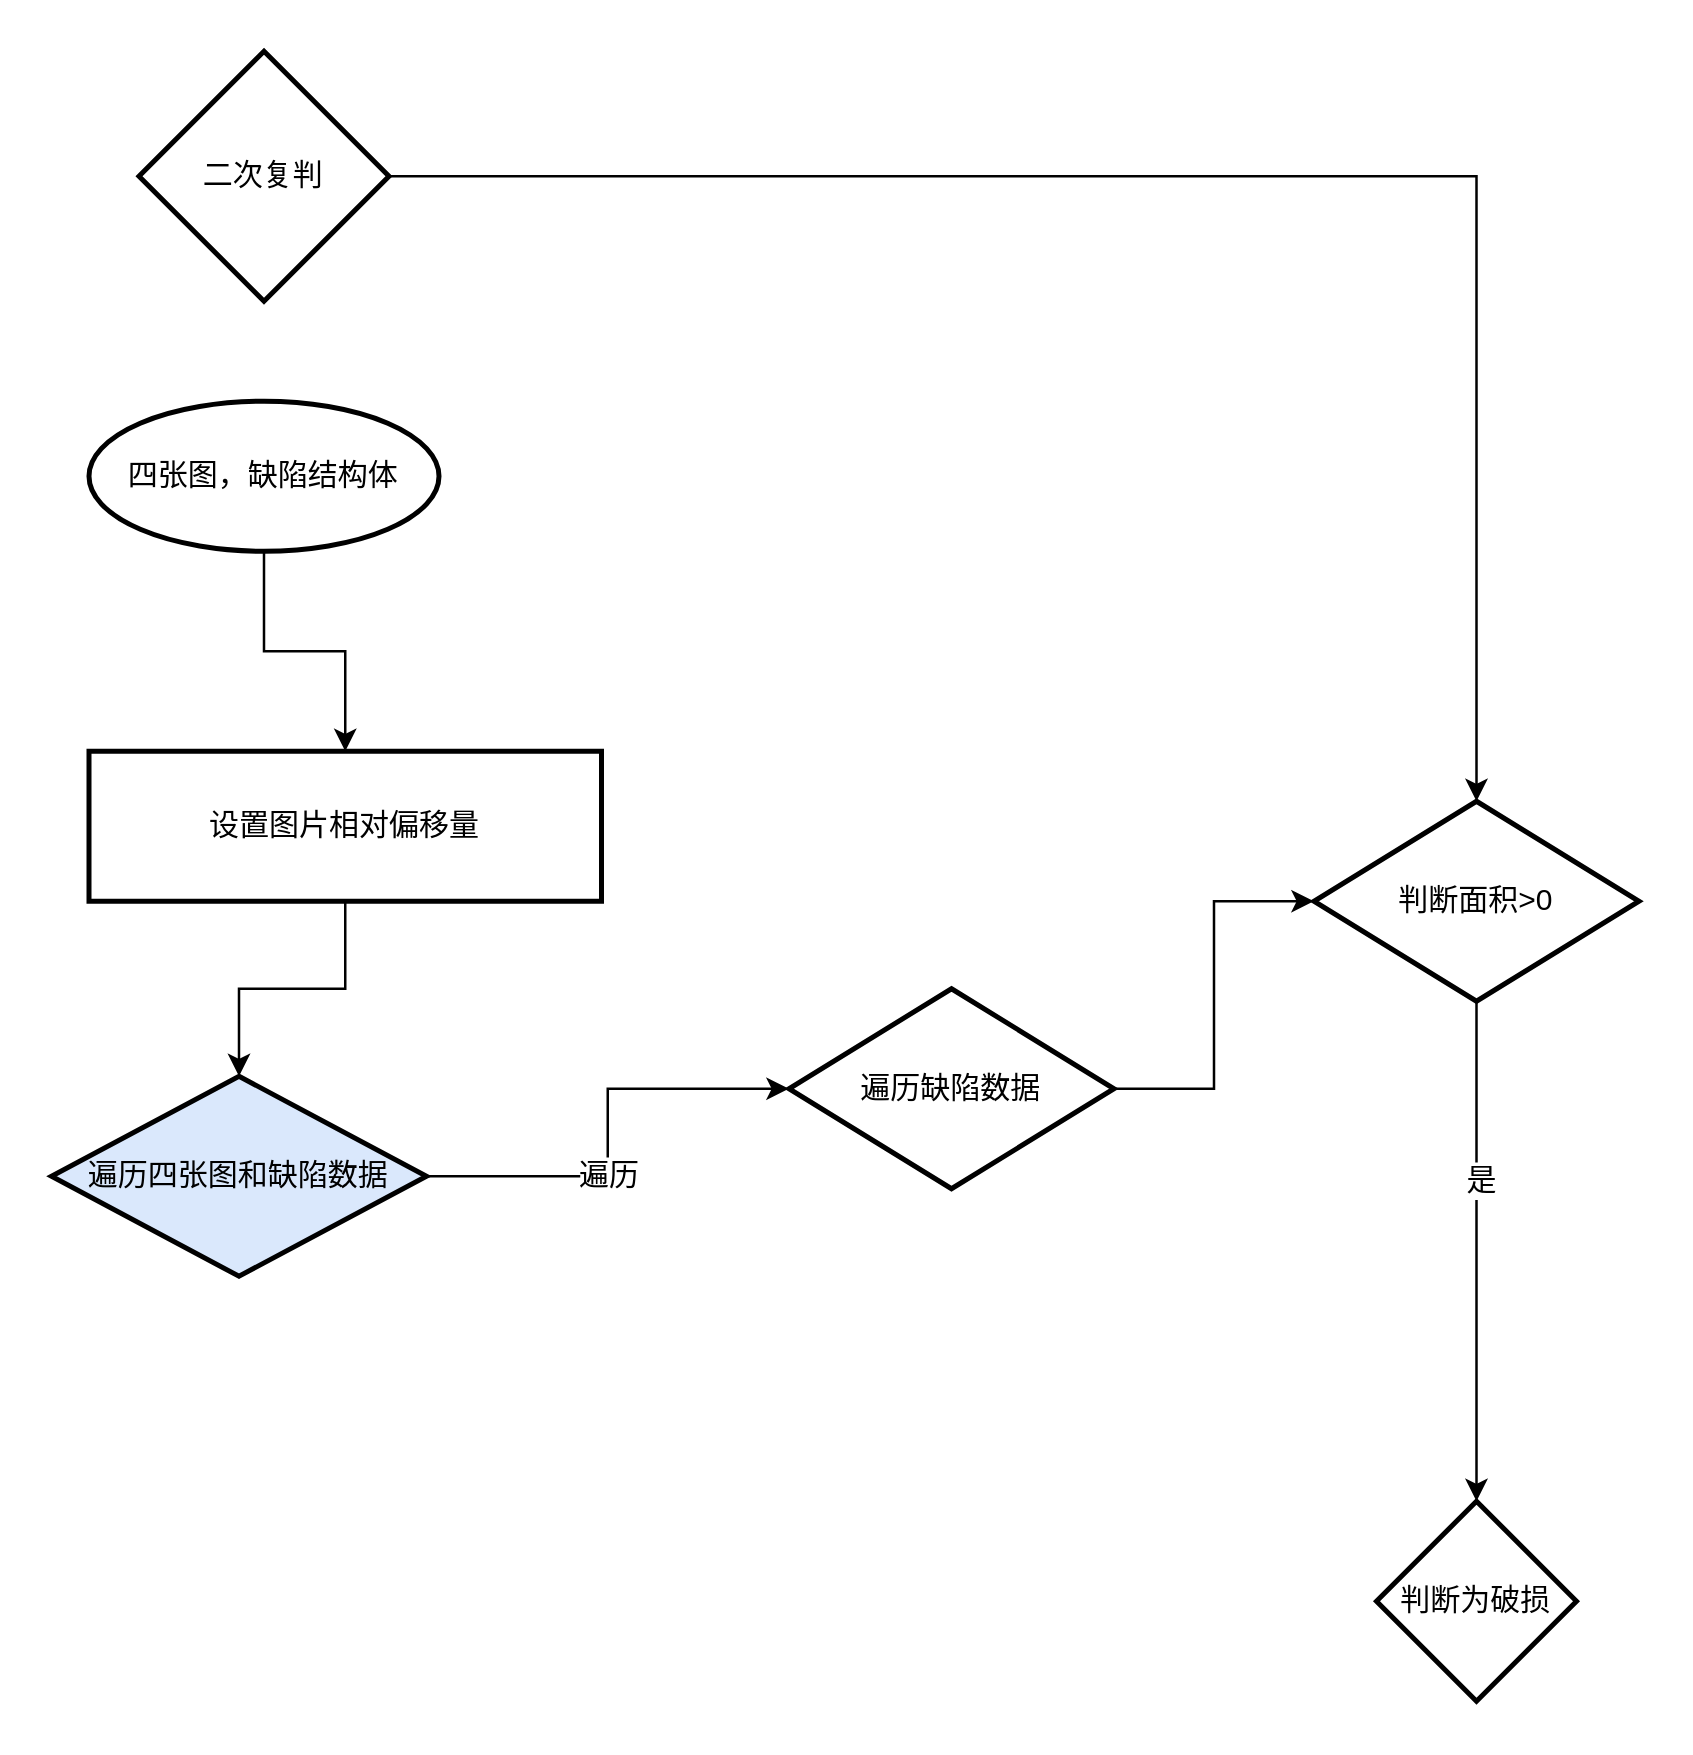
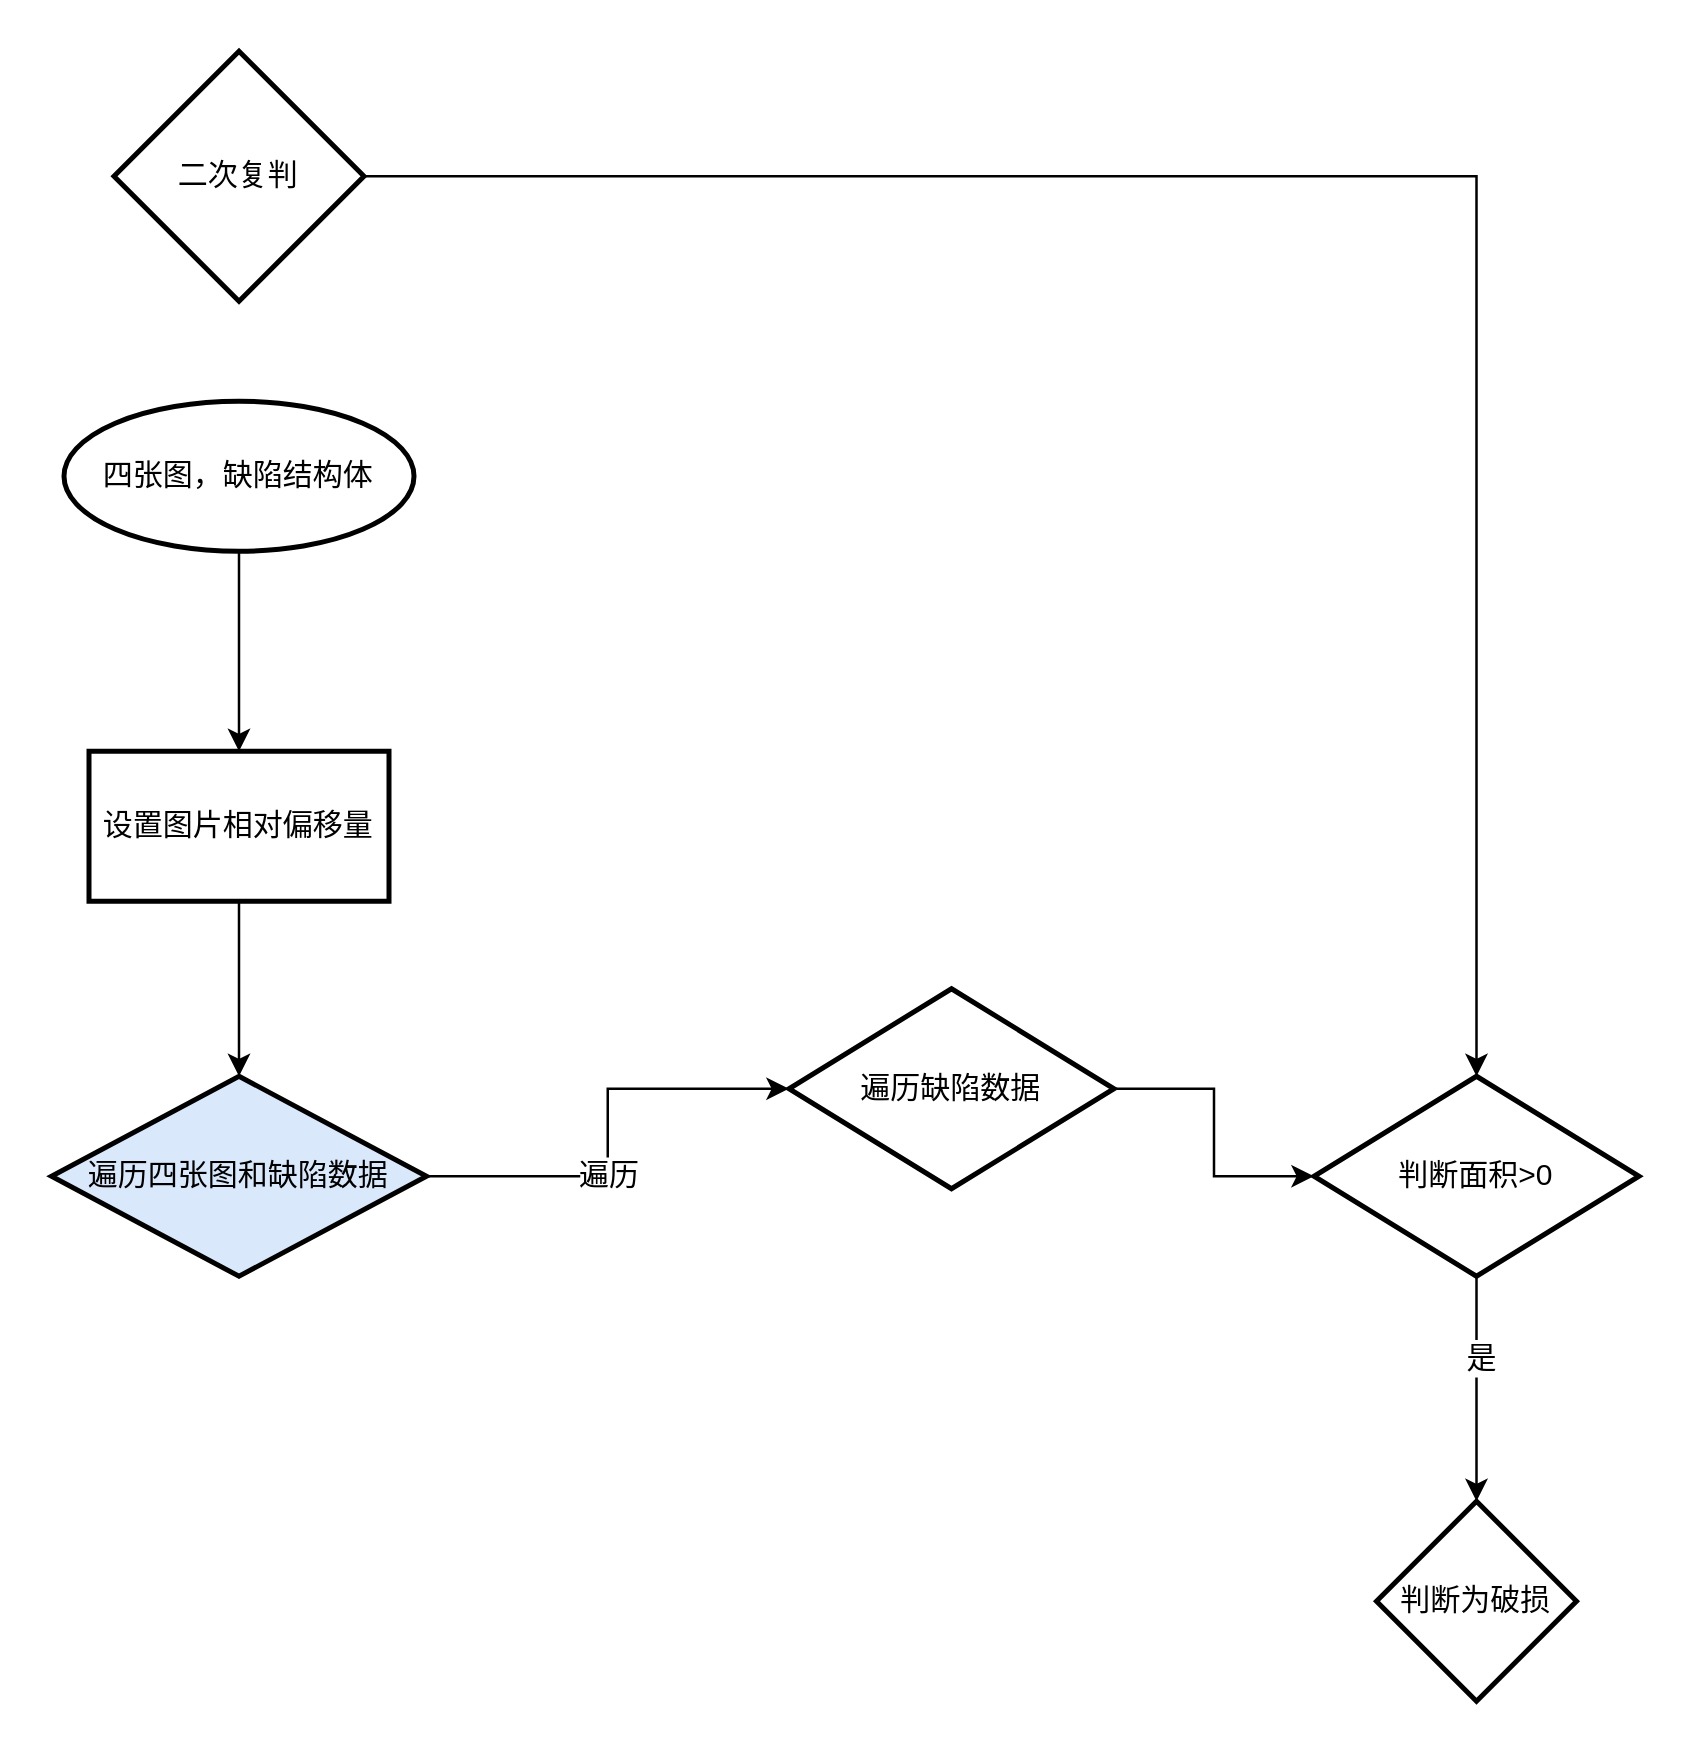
node "二次复判": moved (264, 176) -> (239, 176)
node "四张图，缺陷结构体": moved (264, 476) -> (239, 476)
node "设置图片相对偏移量": size 513x150 -> 300x150
node "判断面积>0": moved (1476, 901) -> (1476, 1176)
